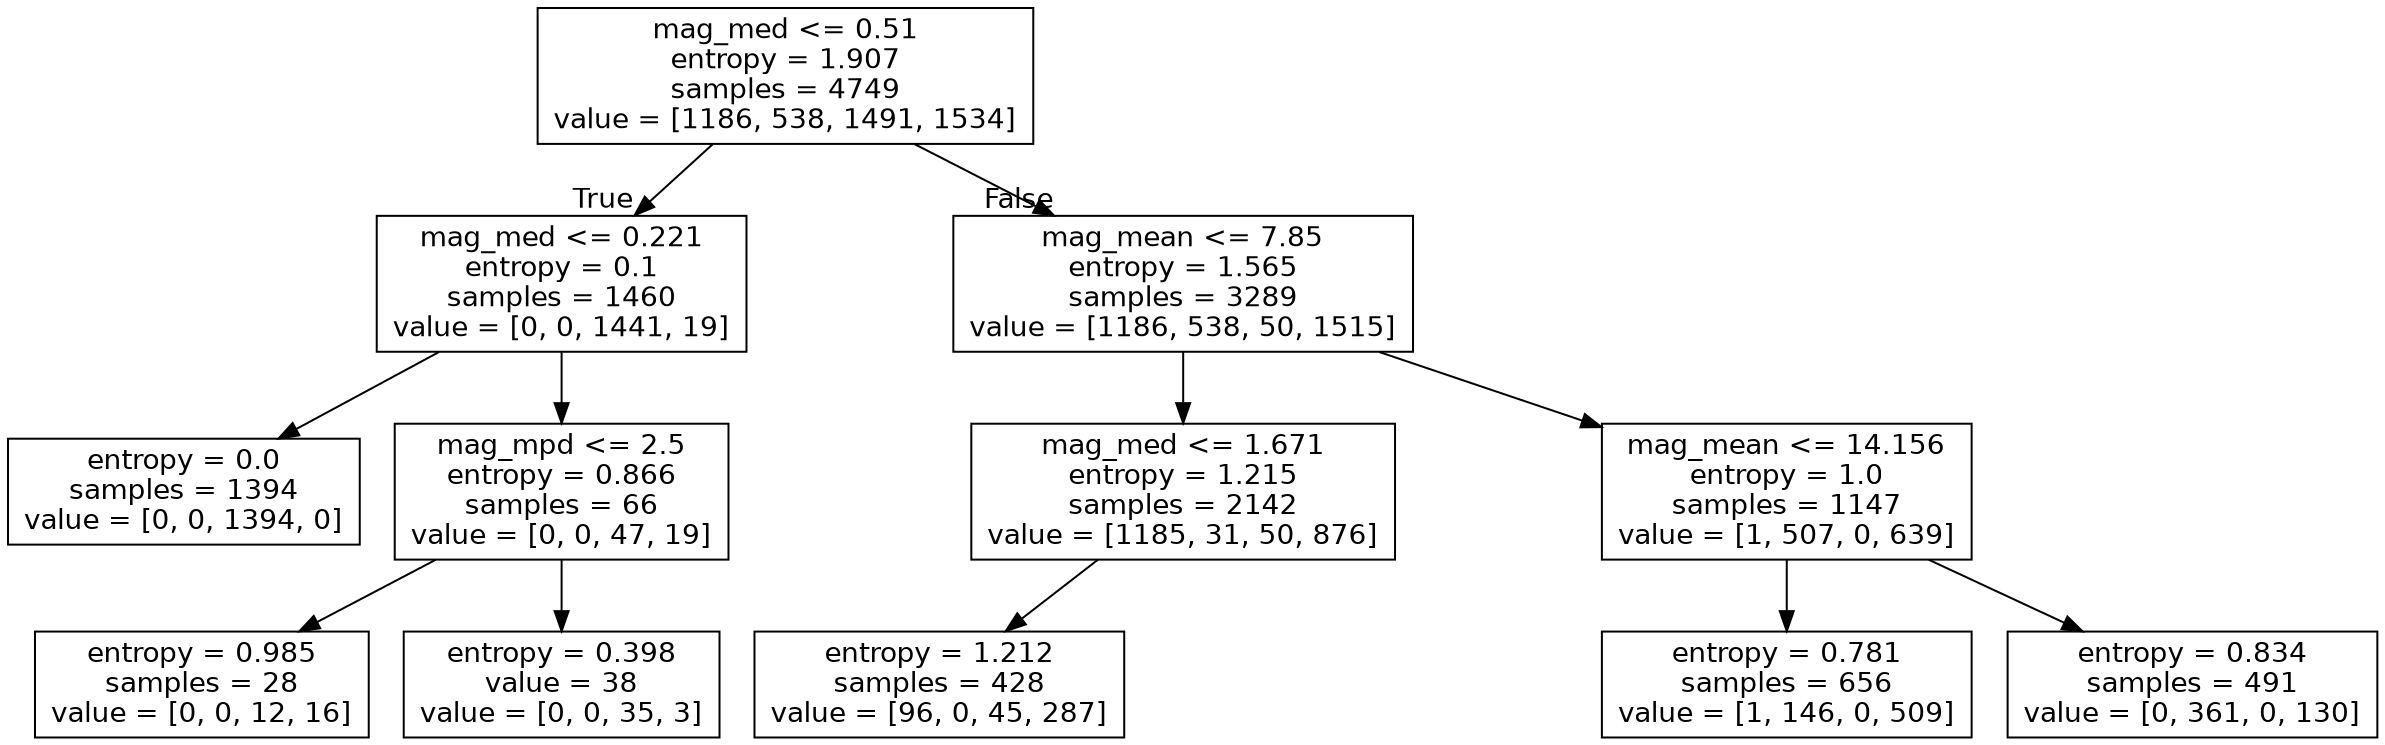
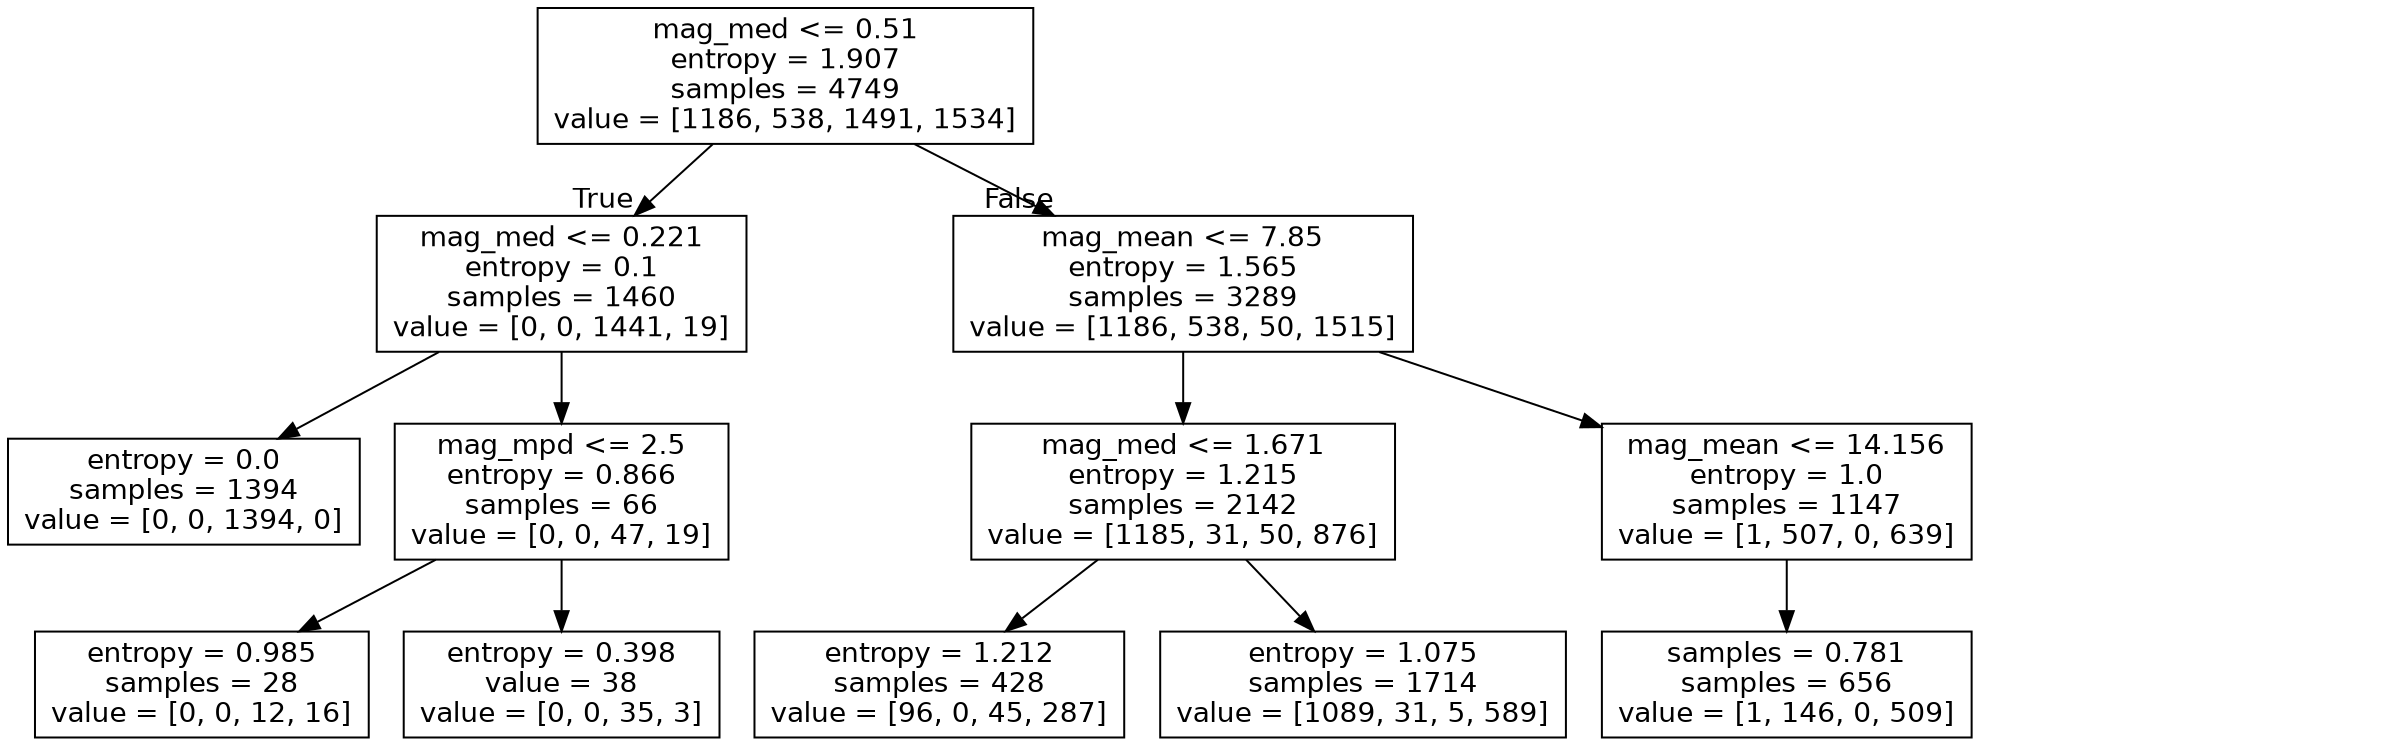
node "entropy = 1.075 samples = 1714 value = [1089, 31, 5, 589]": added
node "entropy = 0.781 samples = 656 value = [1, 146, 0, 509]": label "entropy = 0.781 samples = 656 value = [1, 146, 0, 509]" -> "samples = 0.781 samples = 656 value = [1, 146, 0, 509]"
node "entropy = 0.834 samples = 491 value = [0, 361, 0, 130]": removed
